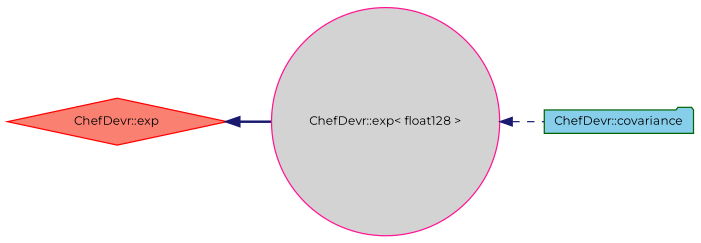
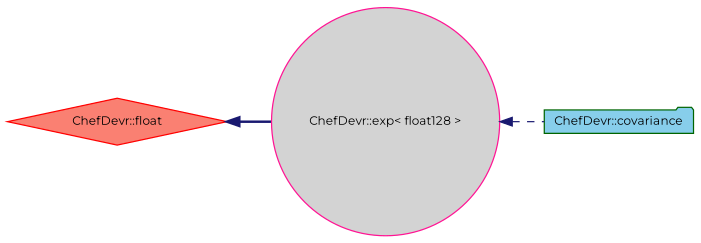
node "ChefDevr::exp": label "ChefDevr::exp" -> "ChefDevr::float"
